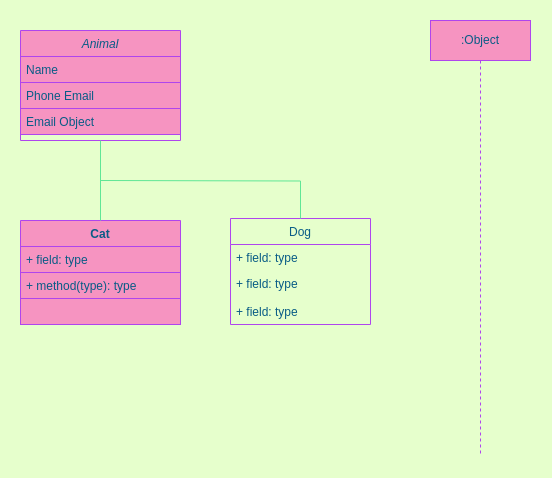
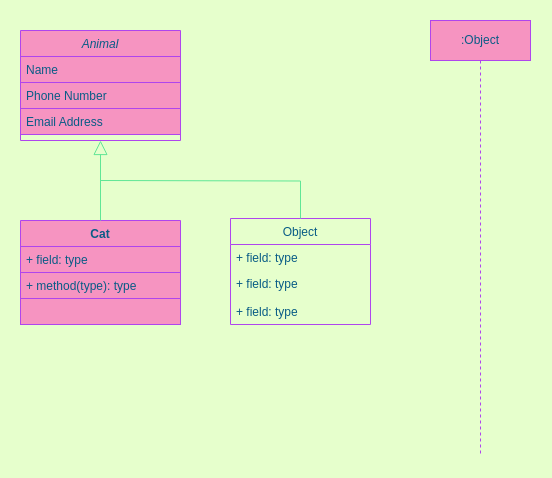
node "Phone Email": label "Phone Email" -> "Phone Number"
node "Email Object": label "Email Object" -> "Email Address"
edge "Animal" -- "Cat": arrowhead none -> block
node "Dog": label "Dog" -> "Object"
